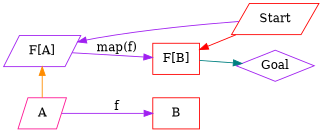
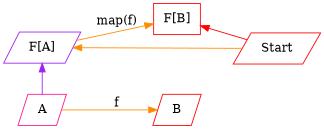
edge "Start" -> "F[A]": color purple -> darkorange
edge "F[A]" -> "F[B]": color purple -> darkorange
node "Goal": removed
edge "A" -> "F[A]": color darkorange -> purple
edge "A" -> "B": color purple -> darkorange
node "B": shape box -> parallelogram
